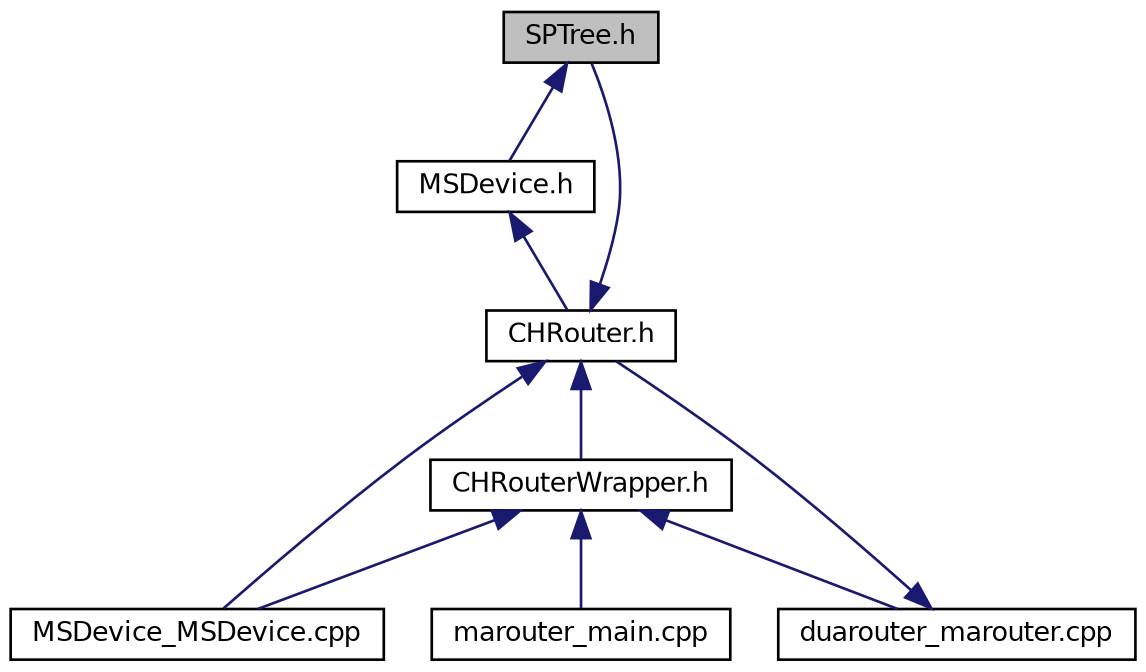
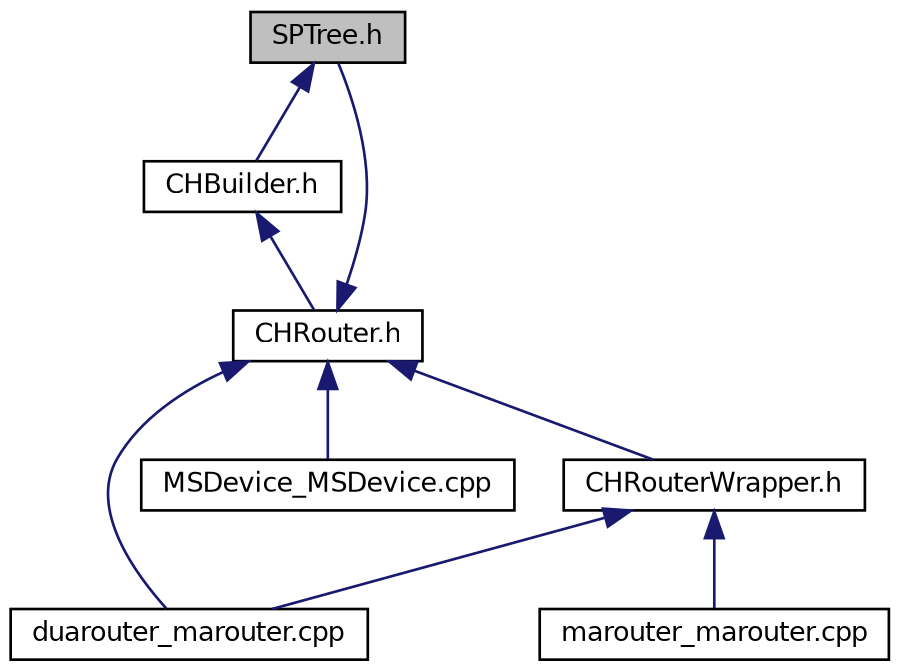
node "MSDevice.h": label "MSDevice.h" -> "CHBuilder.h"
edge "CHRouter.h" -> "duarouter_marouter.cpp": reversed
edge "MSDevice_MSDevice.cpp" -> "CHRouterWrapper.h": removed
node "marouter_main.cpp": label "marouter_main.cpp" -> "marouter_marouter.cpp"
